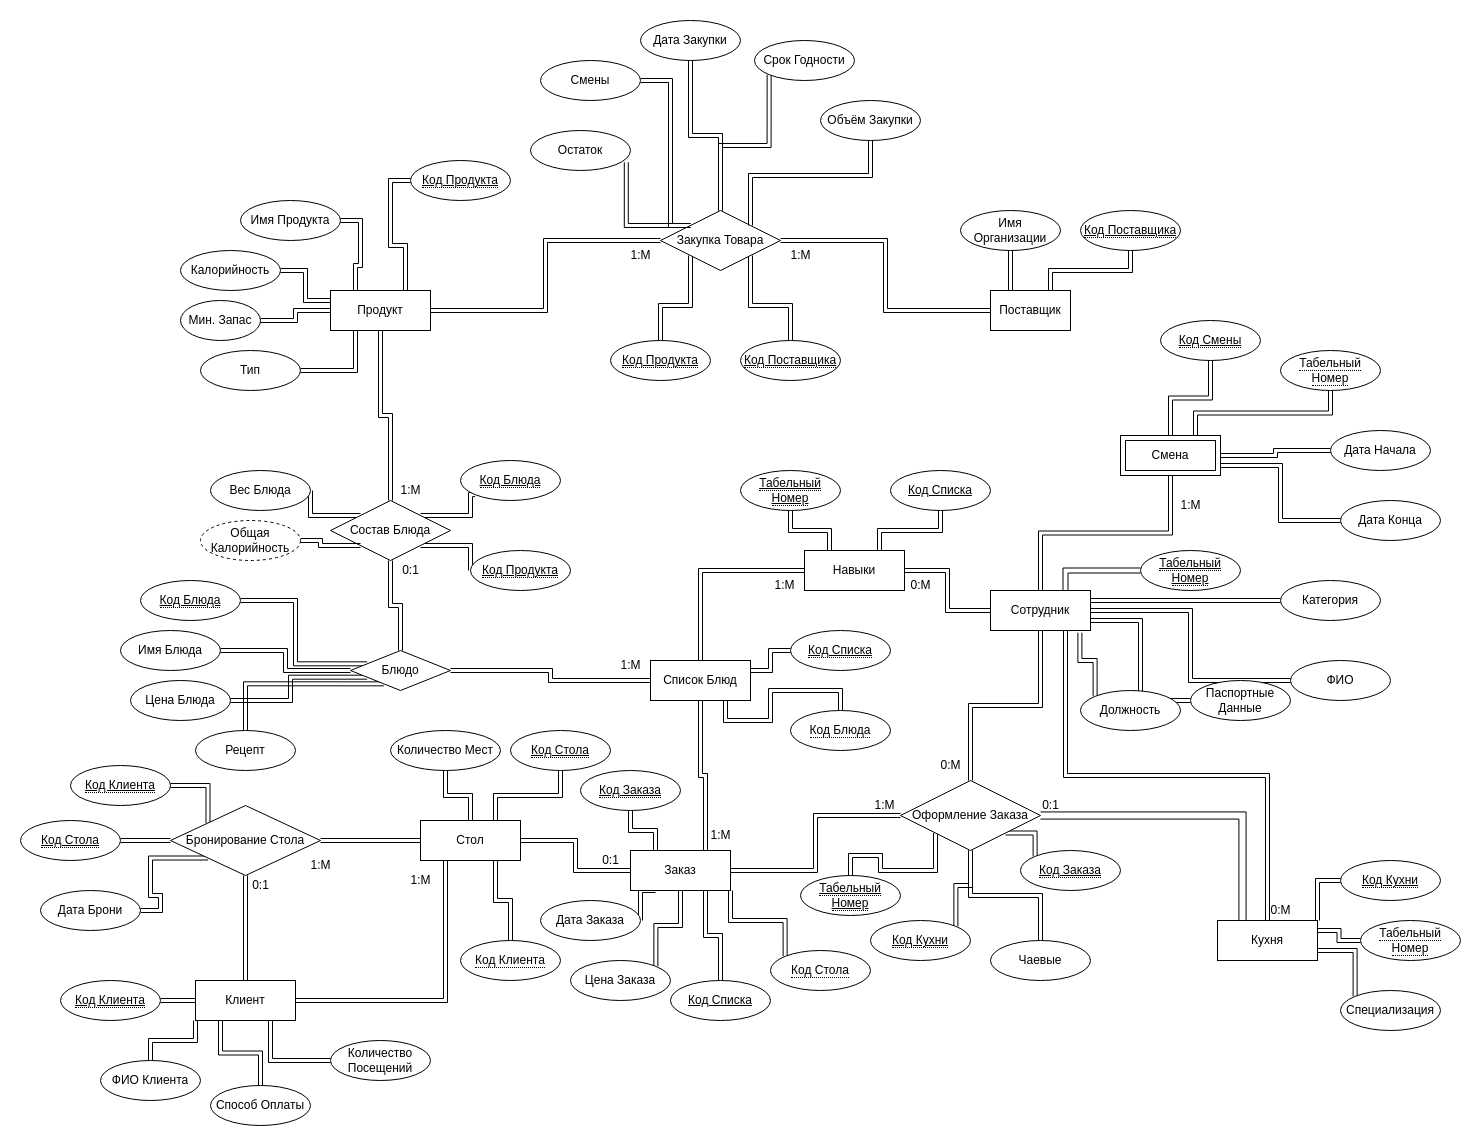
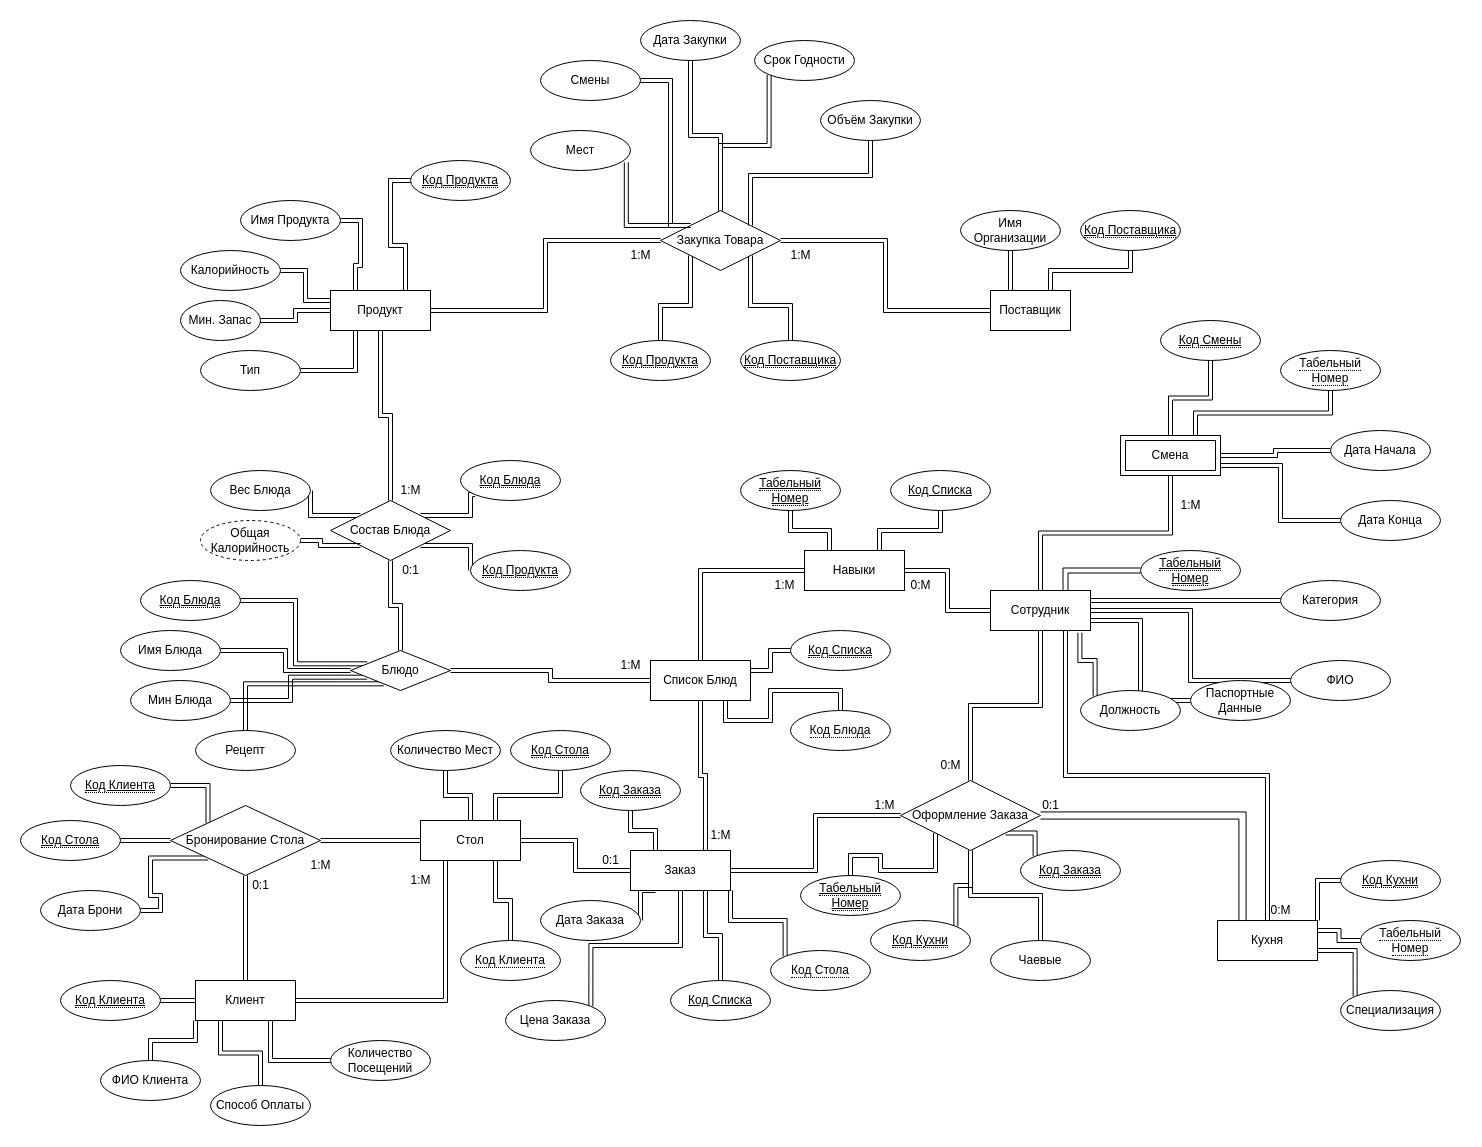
node "Остаток": label "Остаток" -> "Мест"
node "Цена Блюда": label "Цена Блюда" -> "Мин Блюда"
node "Цена Заказа": moved (621, 981) -> (556, 1021)
